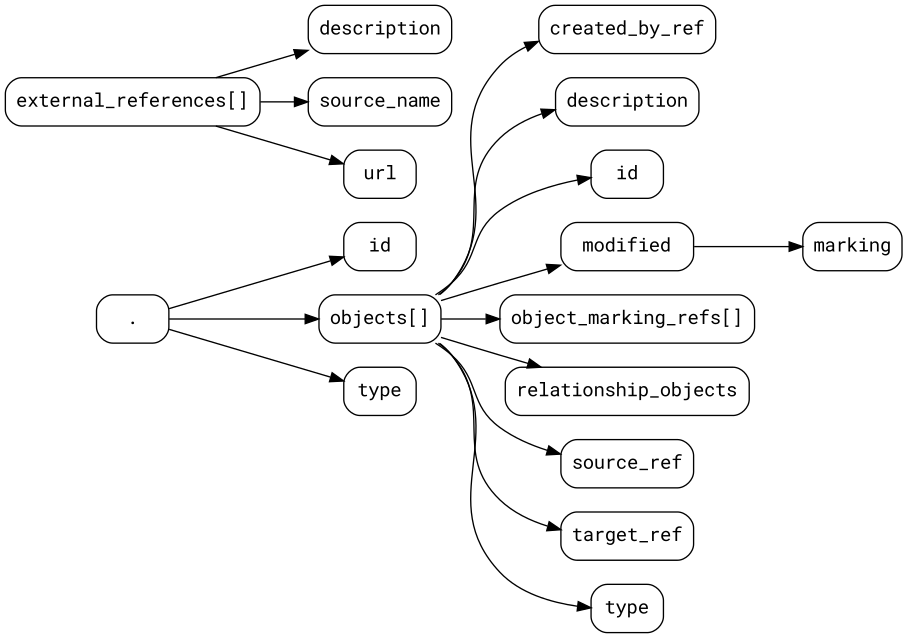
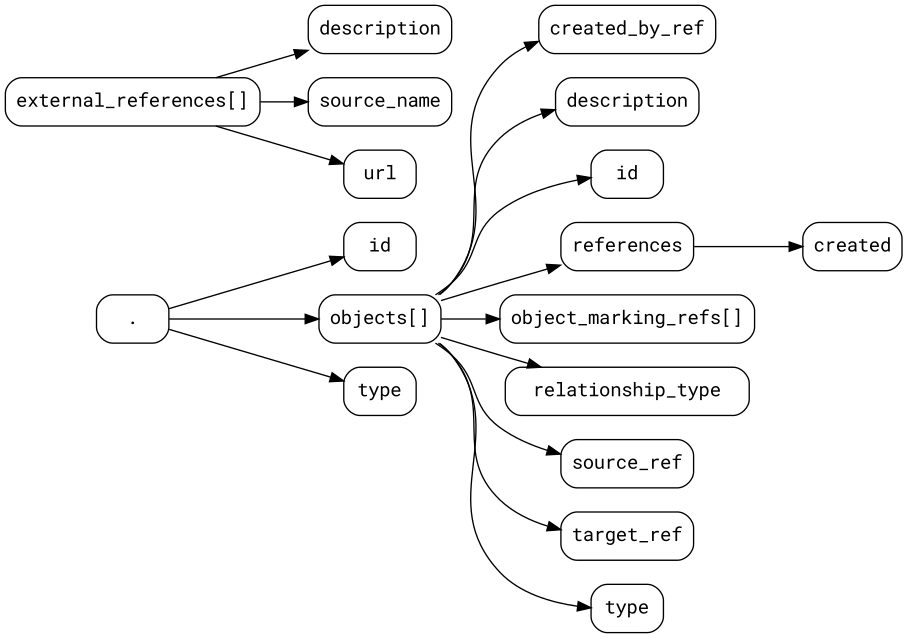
node "modified": label "modified" -> "references"
node "marking": label "marking" -> "created"
node "relationship_objects": label "relationship_objects" -> "relationship_type"
